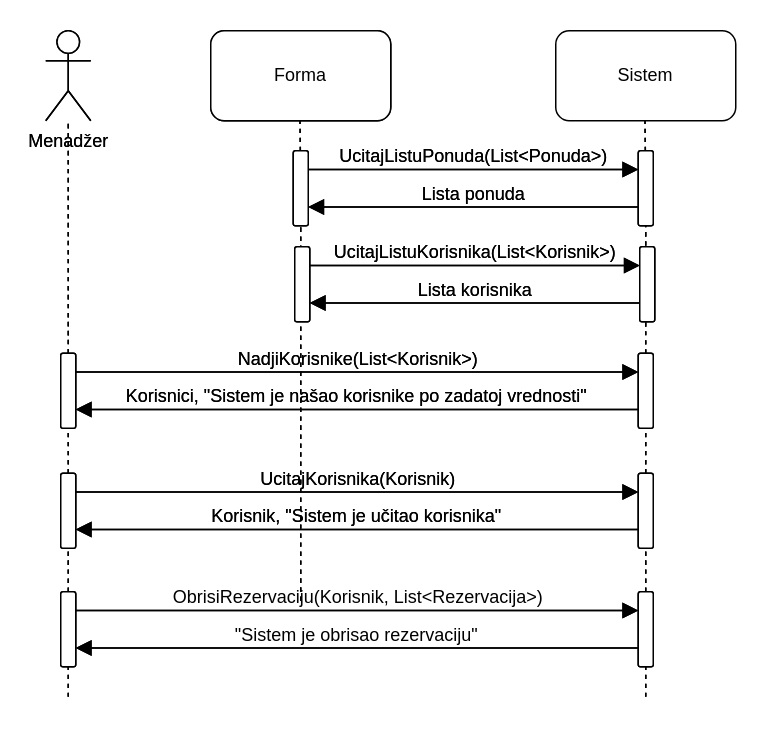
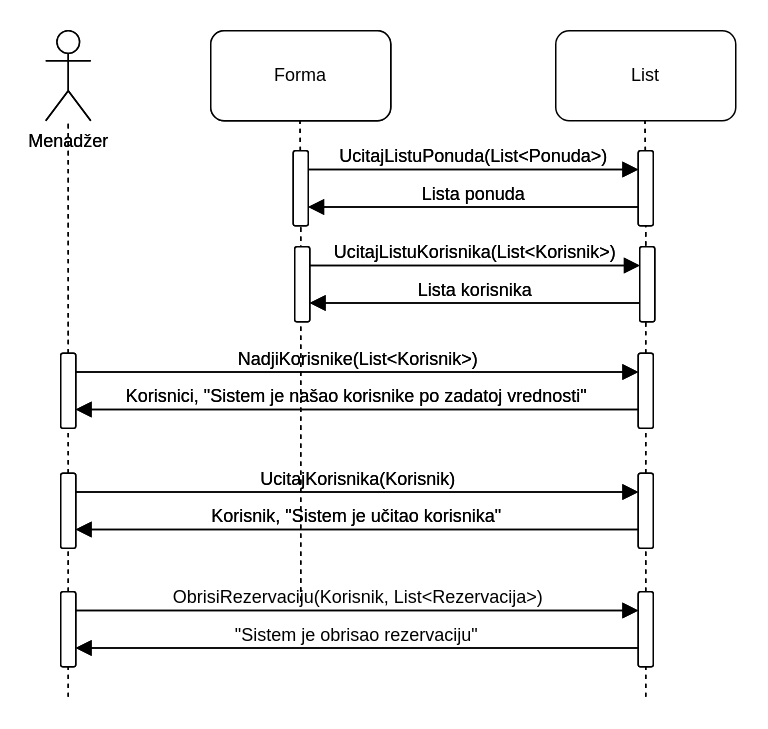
node "Sistem": label "Sistem" -> "List"
